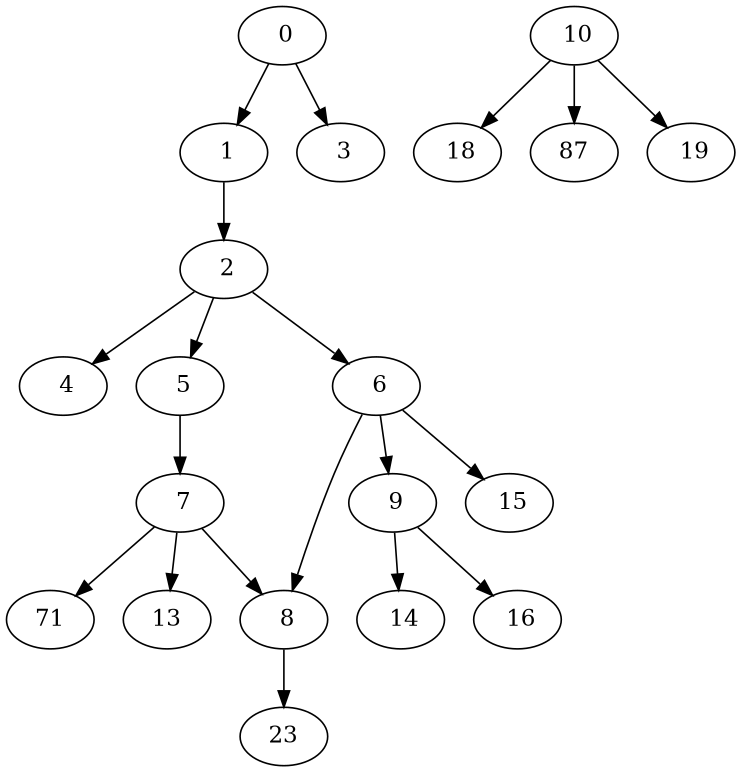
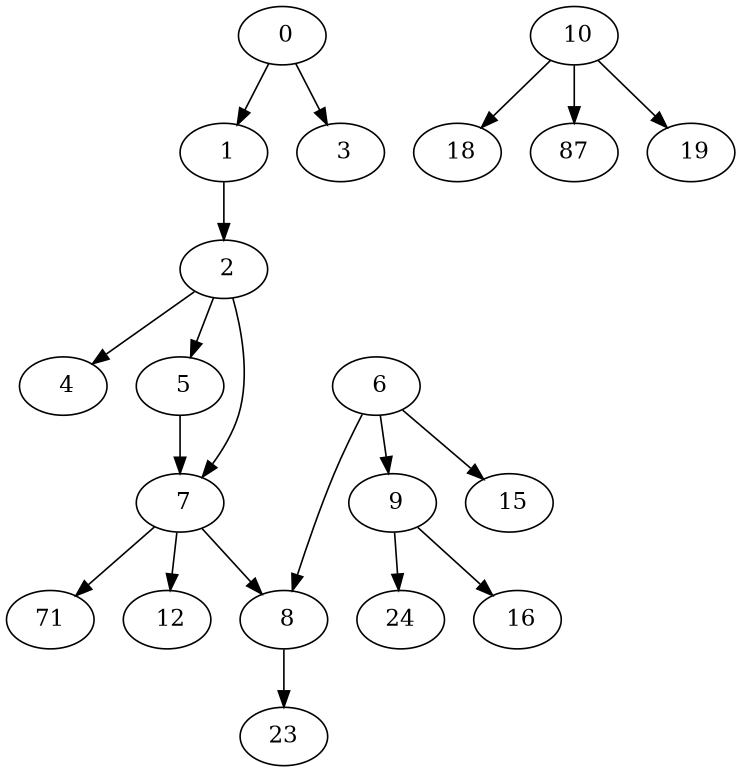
edge "2" -> "6": now "2" -> "7"
node "13": label "13" -> "12"
node "14": label "14" -> "24"
